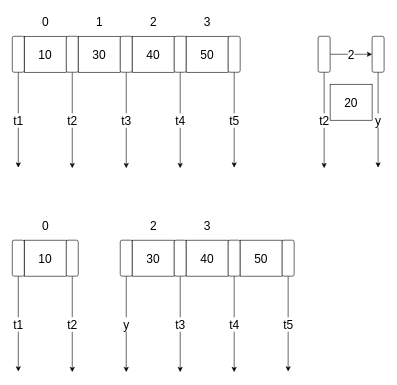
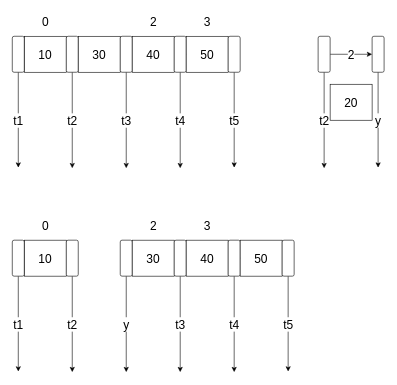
node "1": removed
